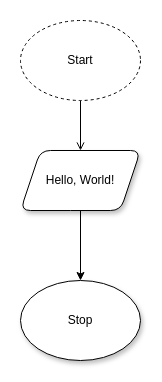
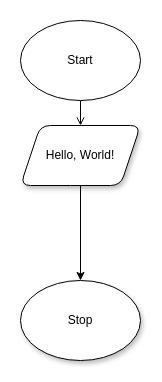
node "Start": style dashed -> solid
node "Hello, World!": moved (81, 181) -> (81, 156)
